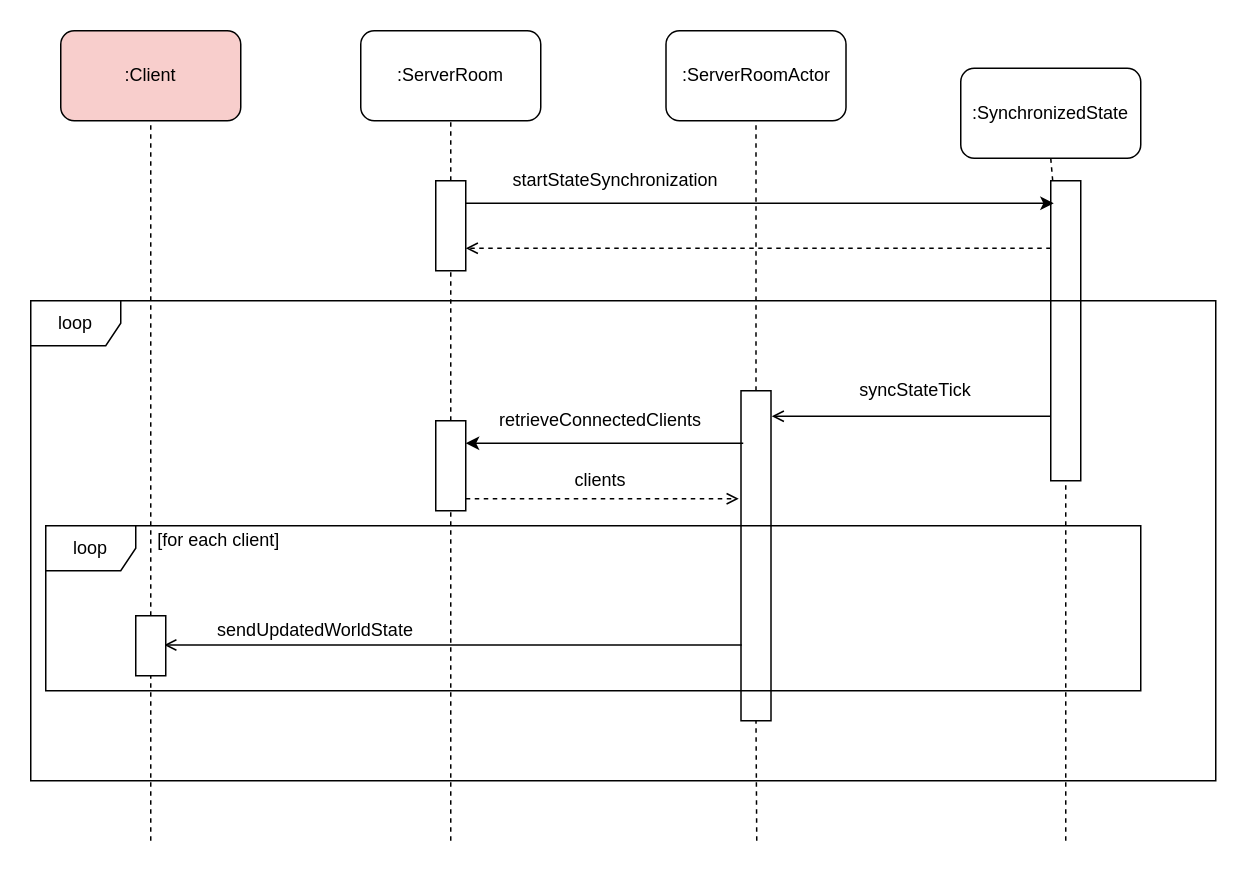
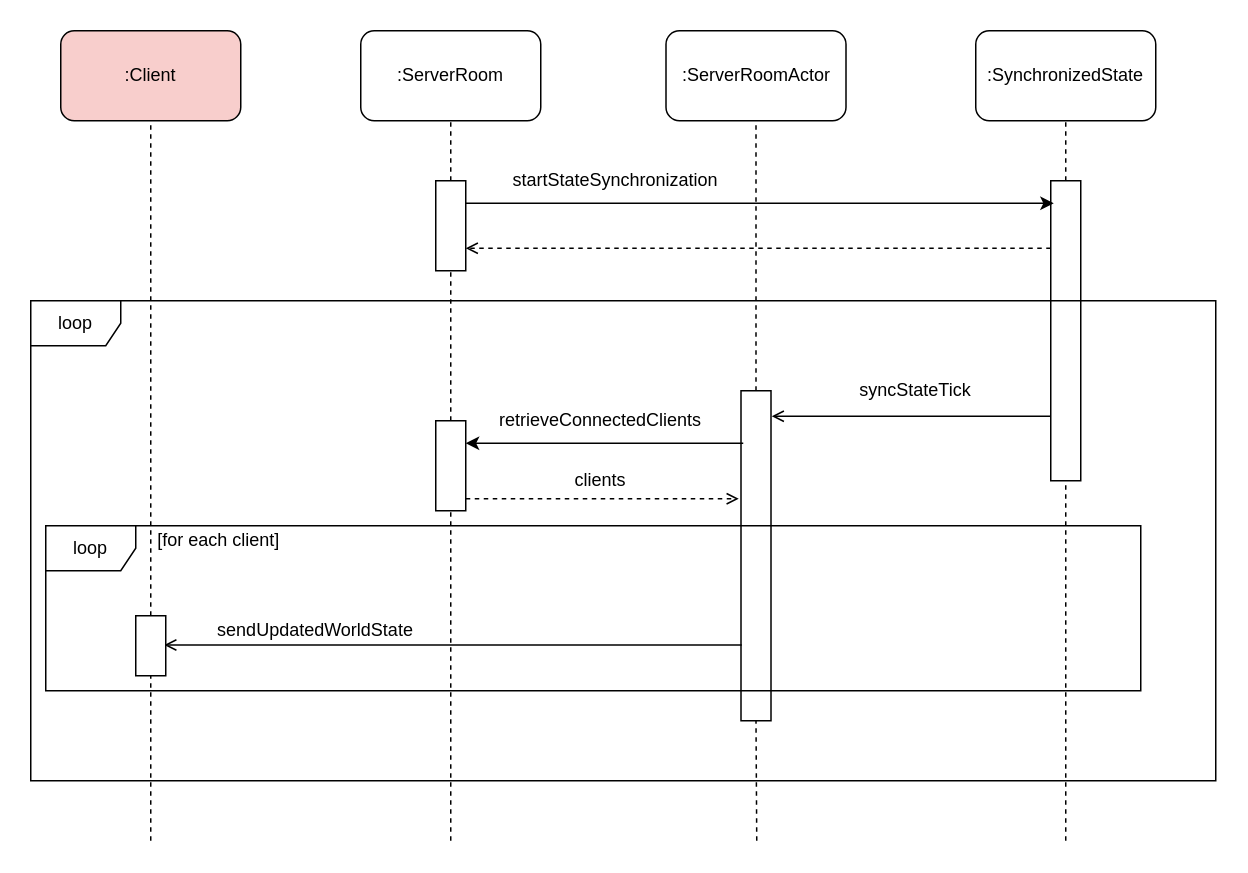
node ":SynchronizedState": moved (1051, 113) -> (1066, 76)
